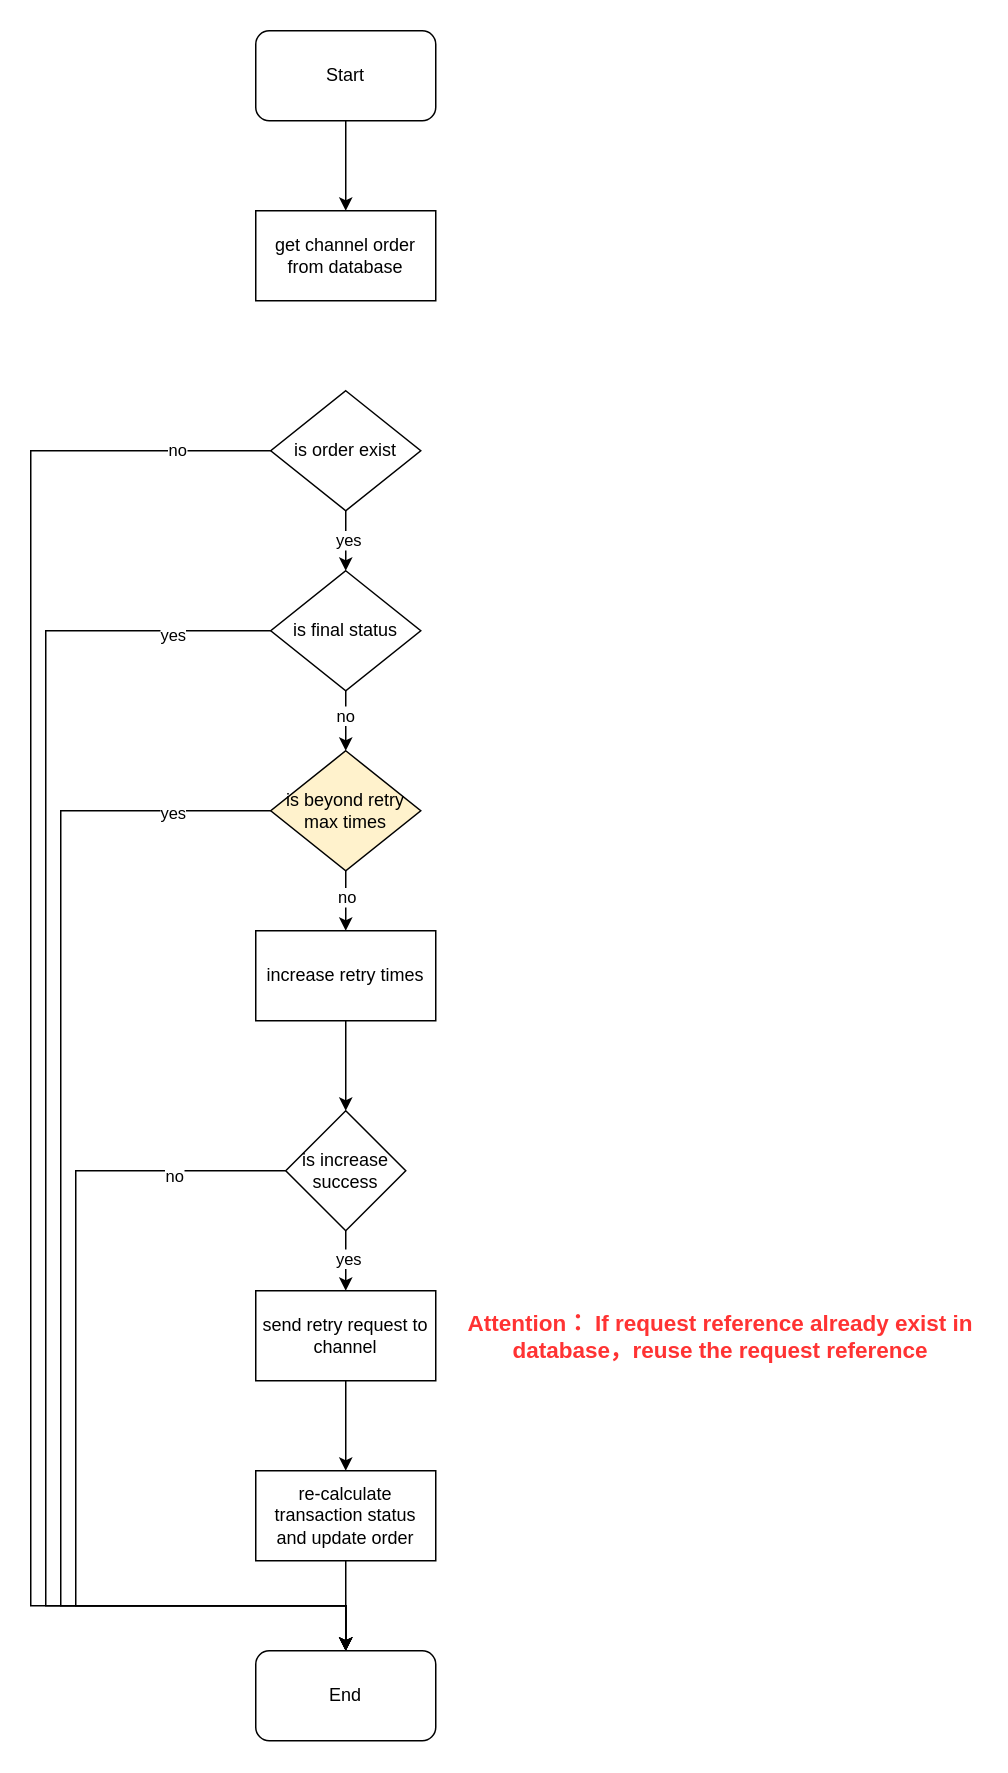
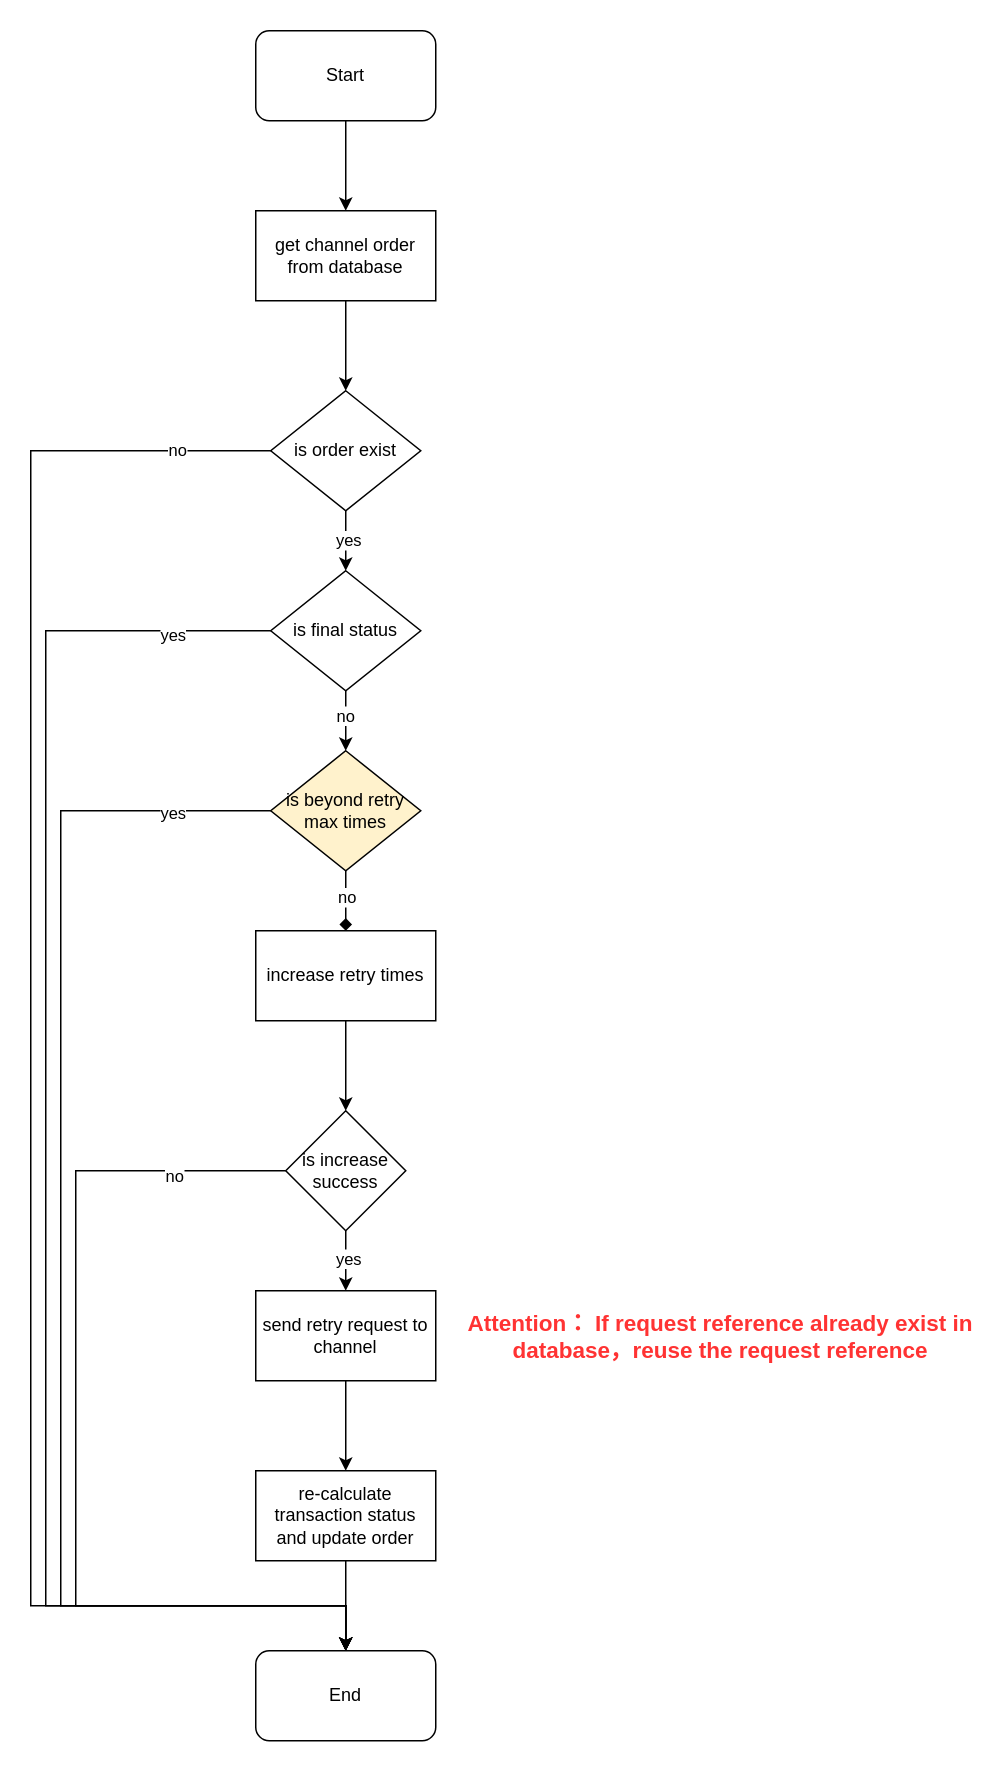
edge "get channel order from database" -> "is order exist": added
edge "is beyond retry max times" -> "increase retry times": arrowhead classic -> diamond
